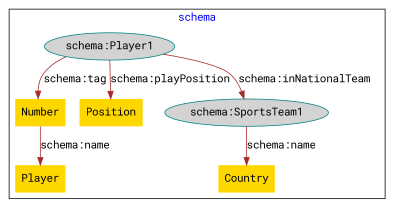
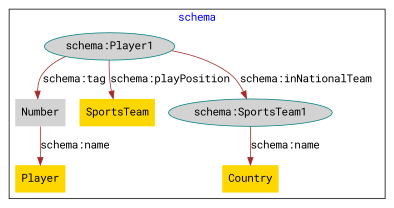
node "Number": fillcolor gold -> lightgray
node "Position": label "Position" -> "SportsTeam"
